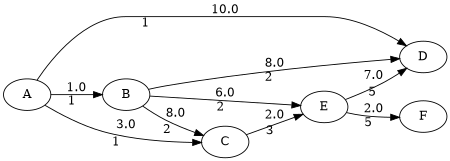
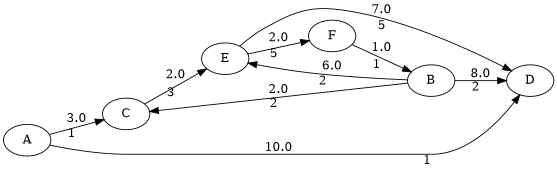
edge "A" -> "B": now "F" -> "B"
edge "B" -> "C": label "8.0" -> "2.0"
